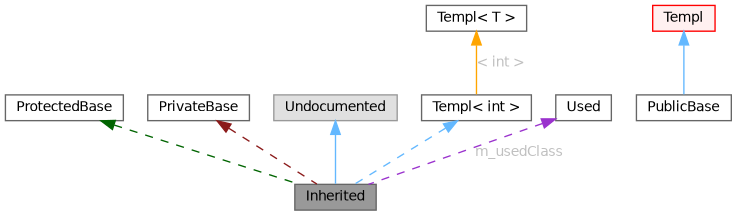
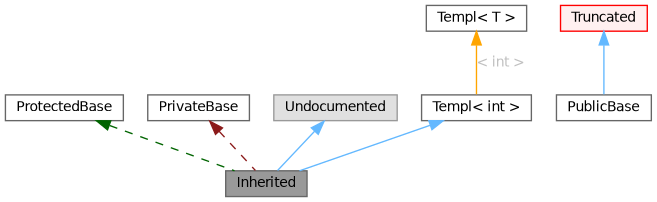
node "Templ": label "Templ" -> "Truncated"
node "Used": removed
edge "Inherited" -> "Templ< int >": style dashed -> solid
